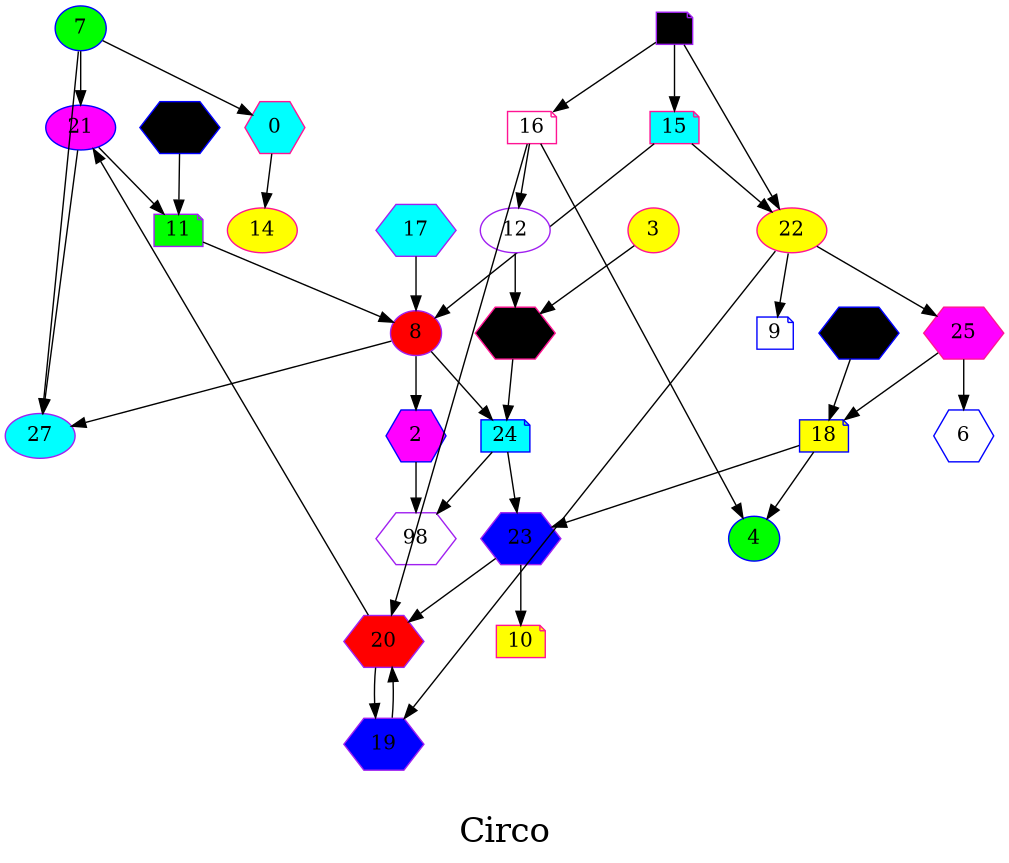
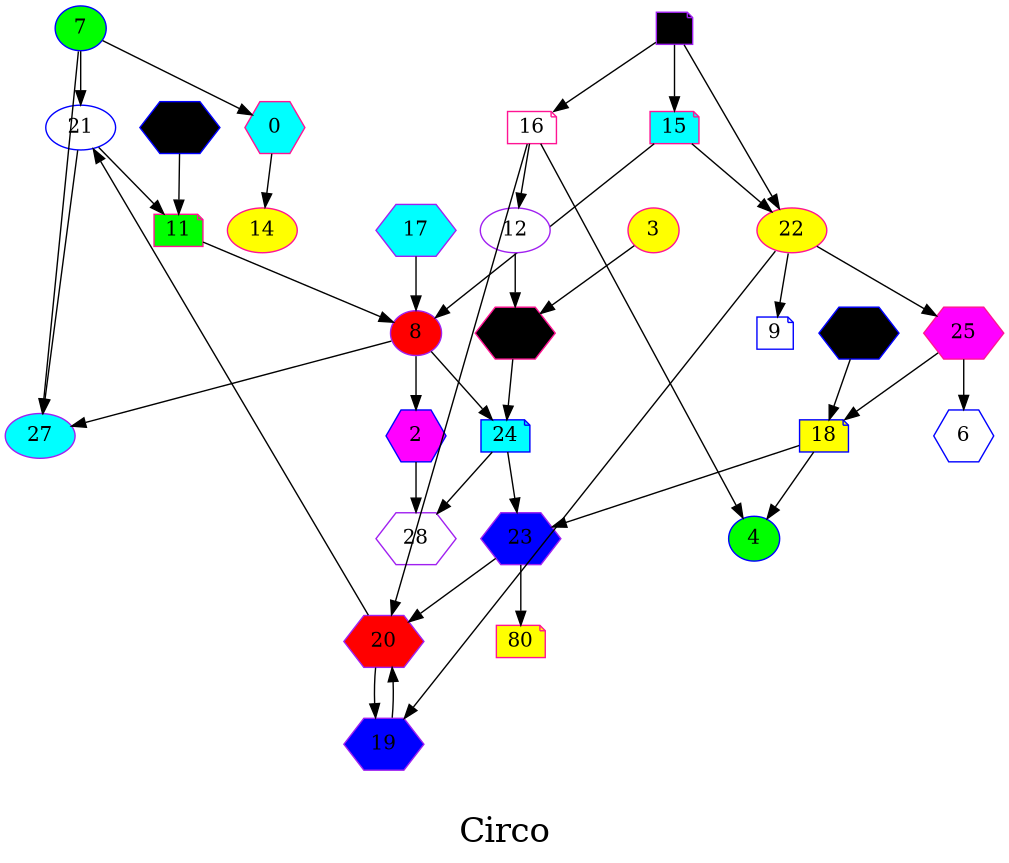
node "21": fillcolor magenta -> white
node "11": color purple -> deeppink
node "98": label "98" -> "28"
node "10": label "10" -> "80"
